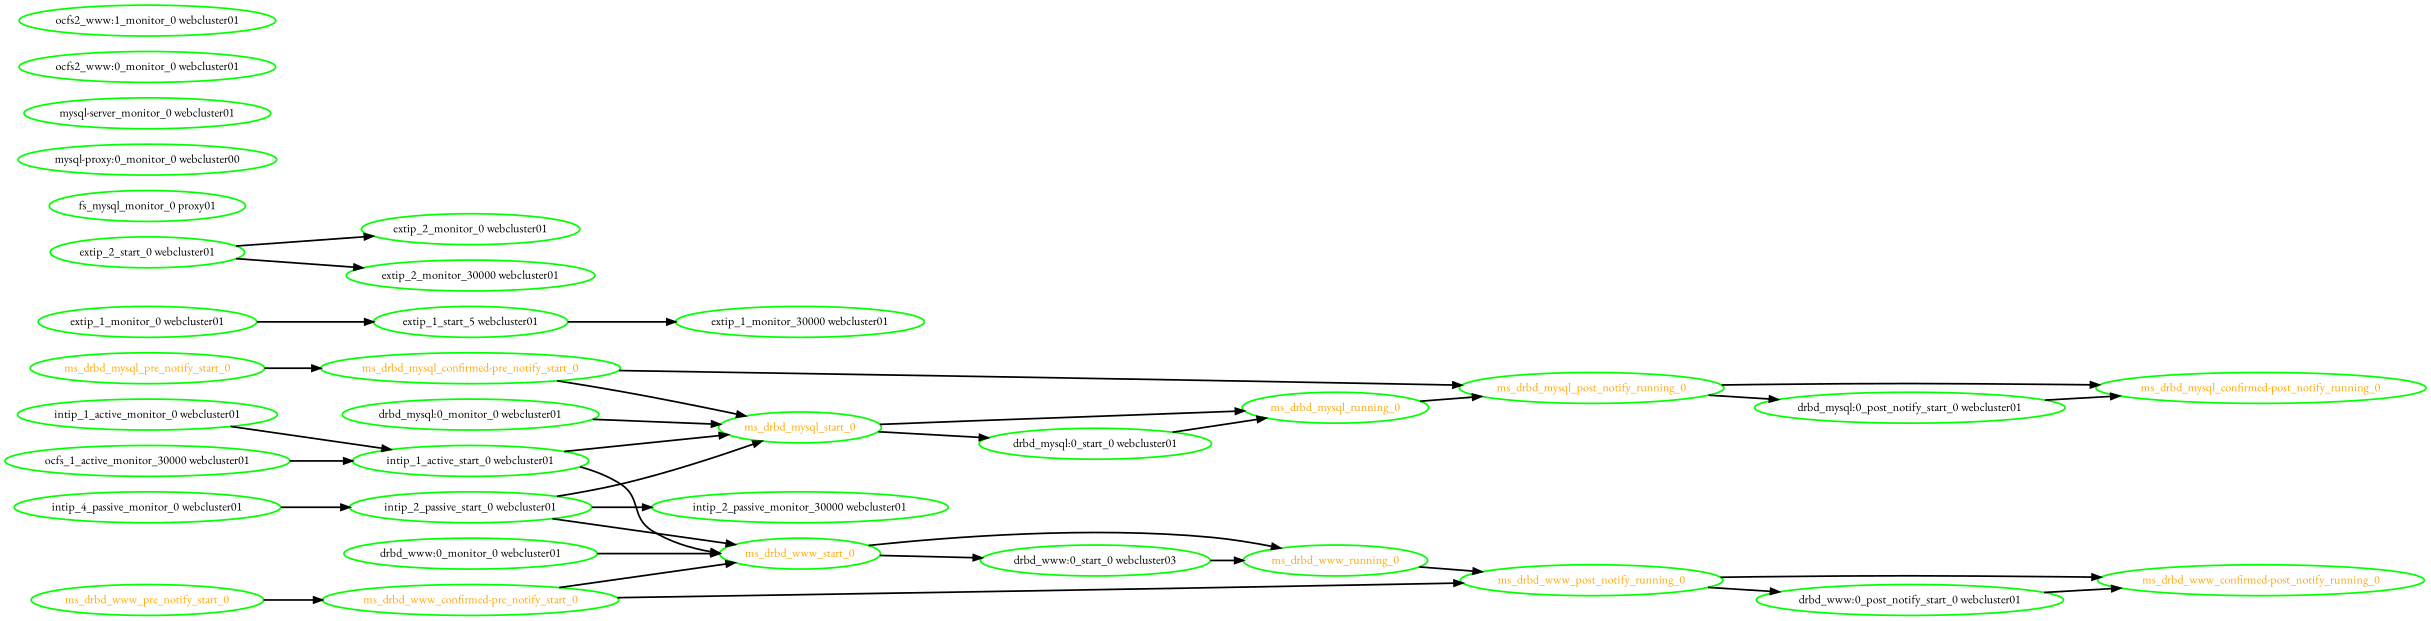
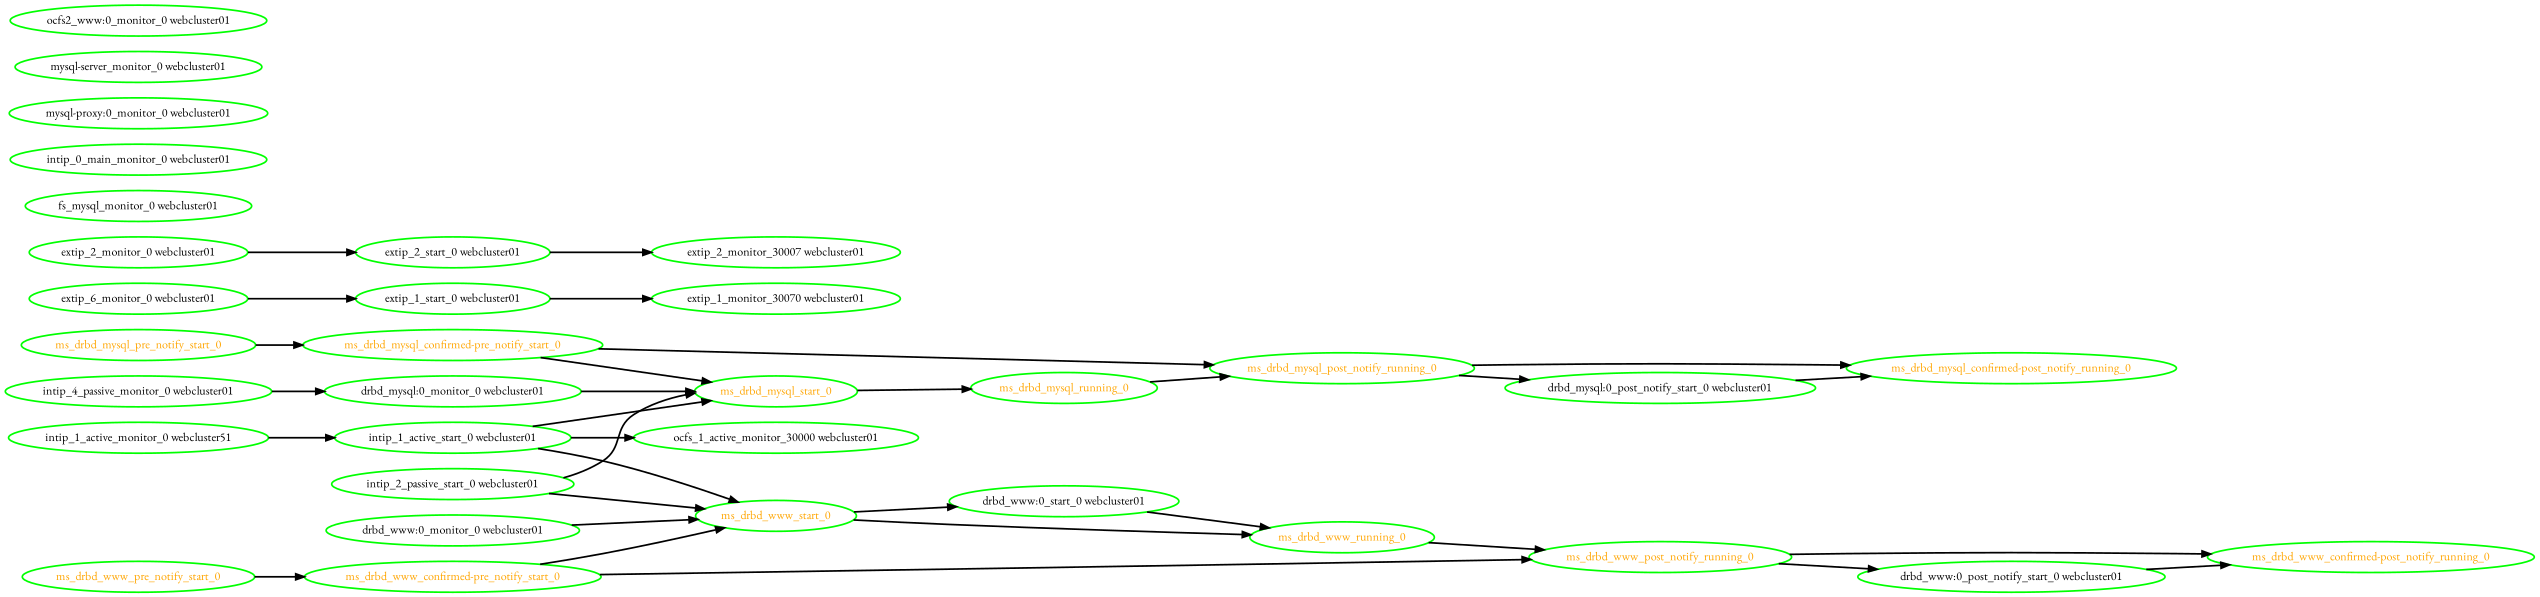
node "ocfs2_www:1_monitor_0 webcluster01": removed
node "intip_0_main_monitor_0 webcluster01": added
node "mysql-proxy:0_monitor_0 webcluster00": label "mysql-proxy:0_monitor_0 webcluster00" -> "mysql-proxy:0_monitor_0 webcluster01"
node "fs_mysql_monitor_0 proxy01": label "fs_mysql_monitor_0 proxy01" -> "fs_mysql_monitor_0 webcluster01"
edge "extip_2_start_0 webcluster01" -> "extip_2_monitor_0 webcluster01": reversed
node "extip_2_monitor_30000 webcluster01": label "extip_2_monitor_30000 webcluster01" -> "extip_2_monitor_30007 webcluster01"
node "extip_1_monitor_0 webcluster01": label "extip_1_monitor_0 webcluster01" -> "extip_6_monitor_0 webcluster01"
node "extip_1_start_5 webcluster01": label "extip_1_start_5 webcluster01" -> "extip_1_start_0 webcluster01"
node "extip_1_monitor_30000 webcluster01": label "extip_1_monitor_30000 webcluster01" -> "extip_1_monitor_30070 webcluster01"
node "intip_1_active_monitor_0 webcluster01": label "intip_1_active_monitor_0 webcluster01" -> "intip_1_active_monitor_0 webcluster51"
node "drbd_mysql:0_start_0 webcluster01": removed
edge "ocfs_1_active_monitor_30000 webcluster01" -> "intip_1_active_start_0 webcluster01": reversed
edge "intip_4_passive_monitor_0 webcluster01" -> "intip_2_passive_start_0 webcluster01": now "intip_4_passive_monitor_0 webcluster01" -> "drbd_mysql:0_monitor_0 webcluster01"
node "intip_2_passive_monitor_30000 webcluster01": removed
node "drbd_www:0_start_0 webcluster03": label "drbd_www:0_start_0 webcluster03" -> "drbd_www:0_start_0 webcluster01"
